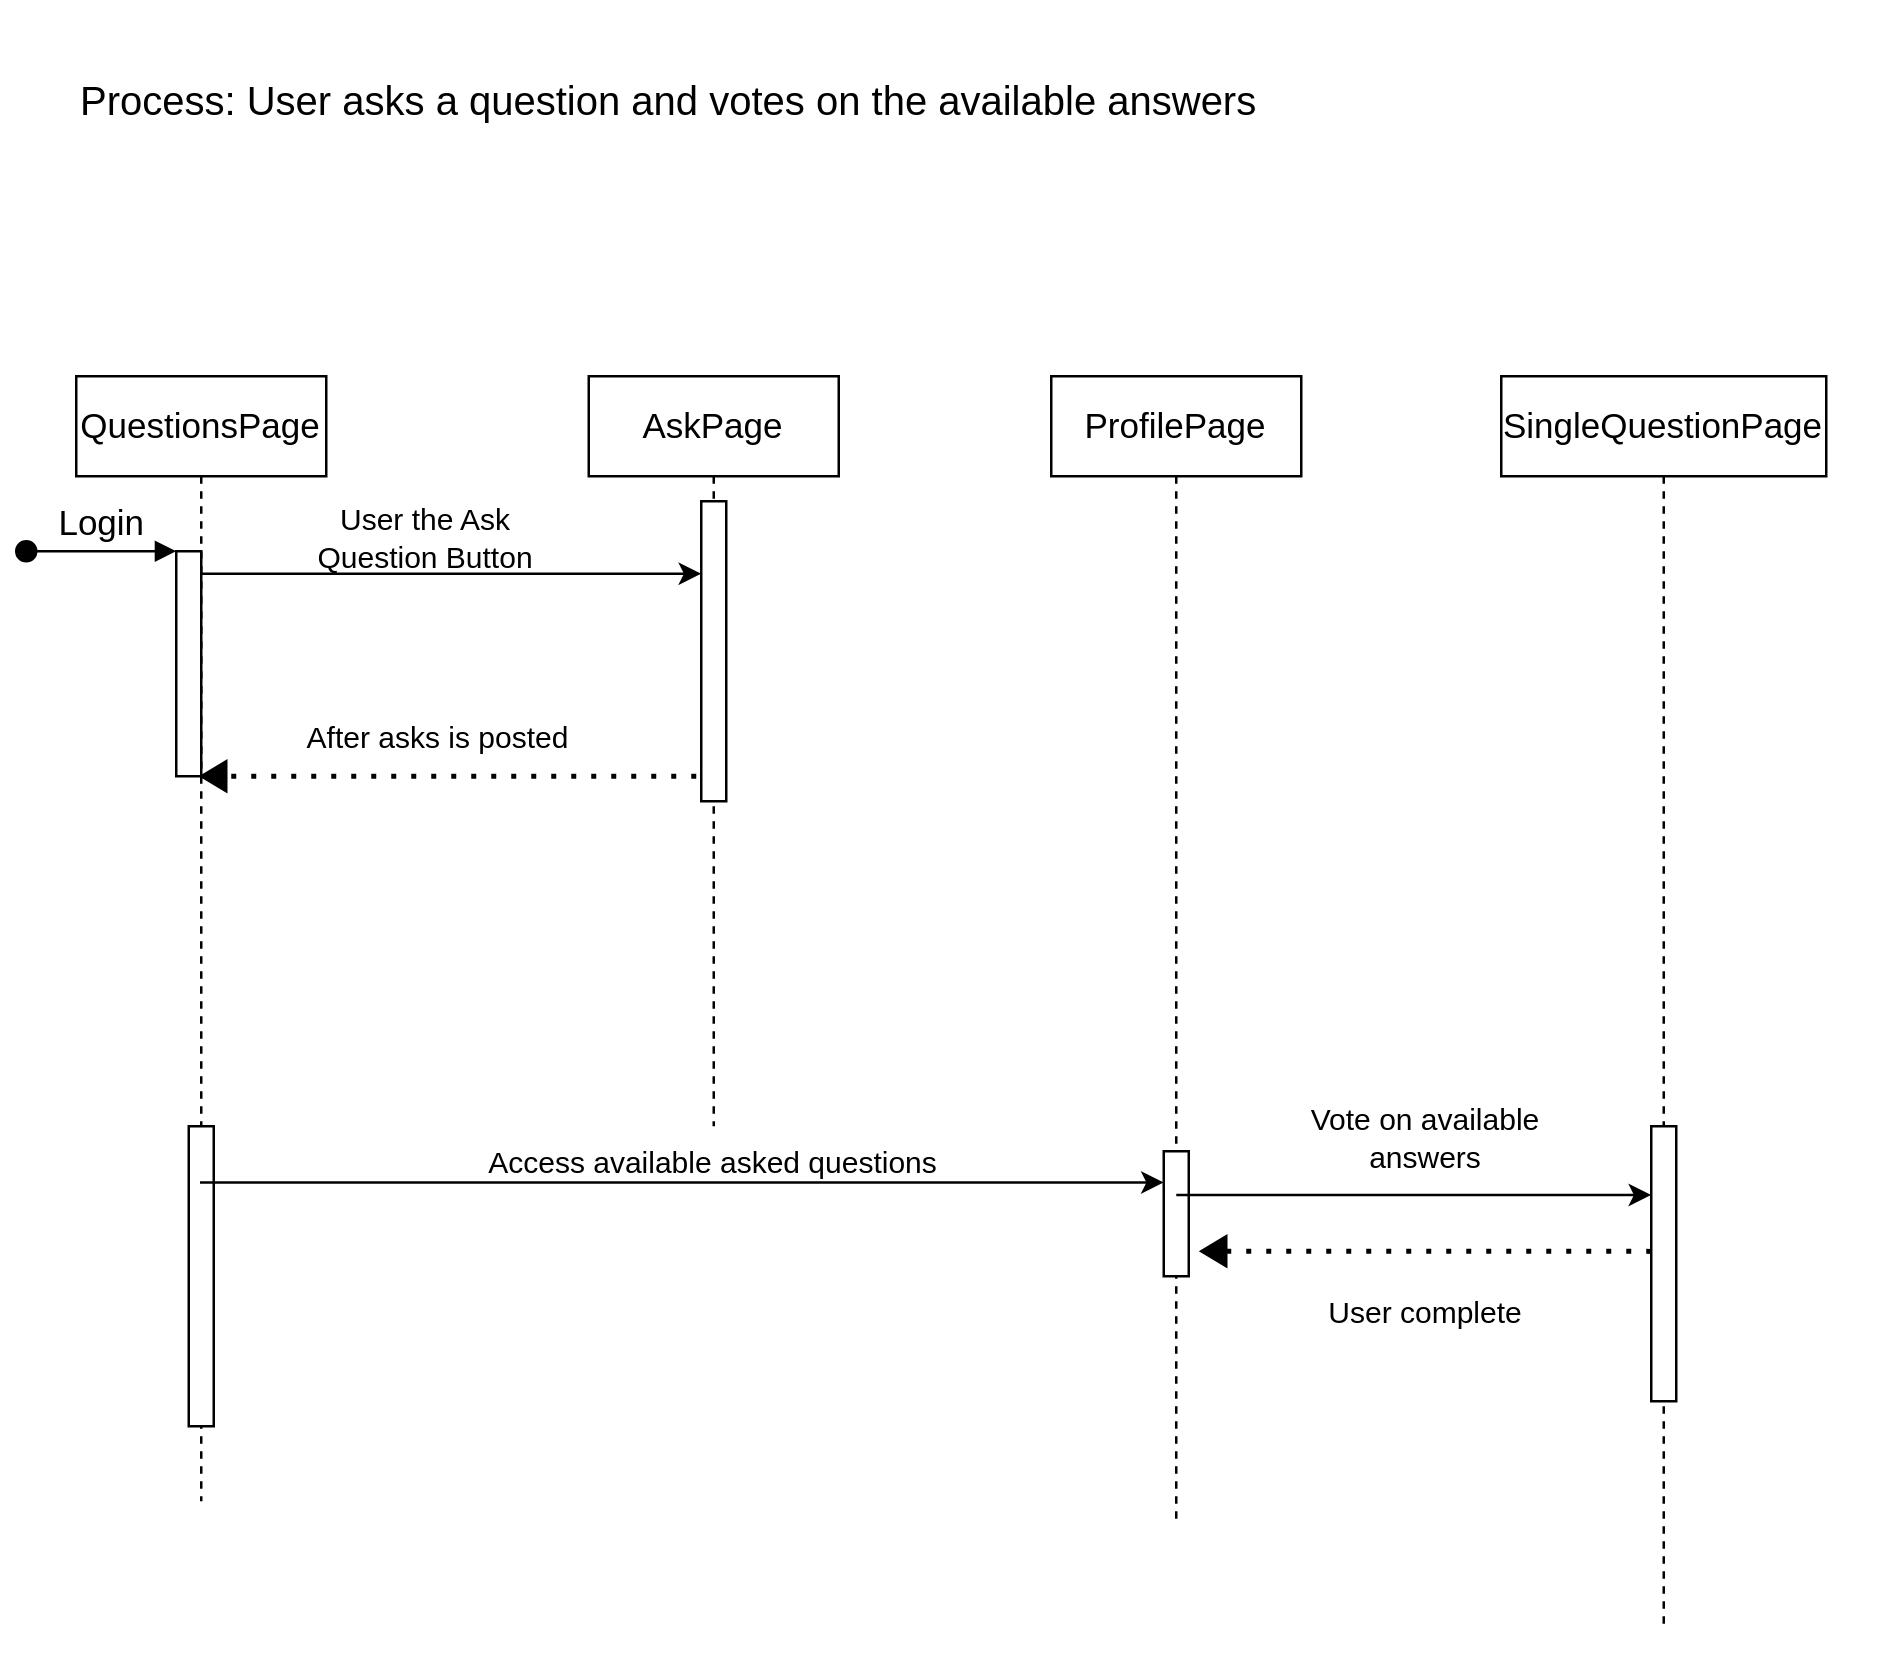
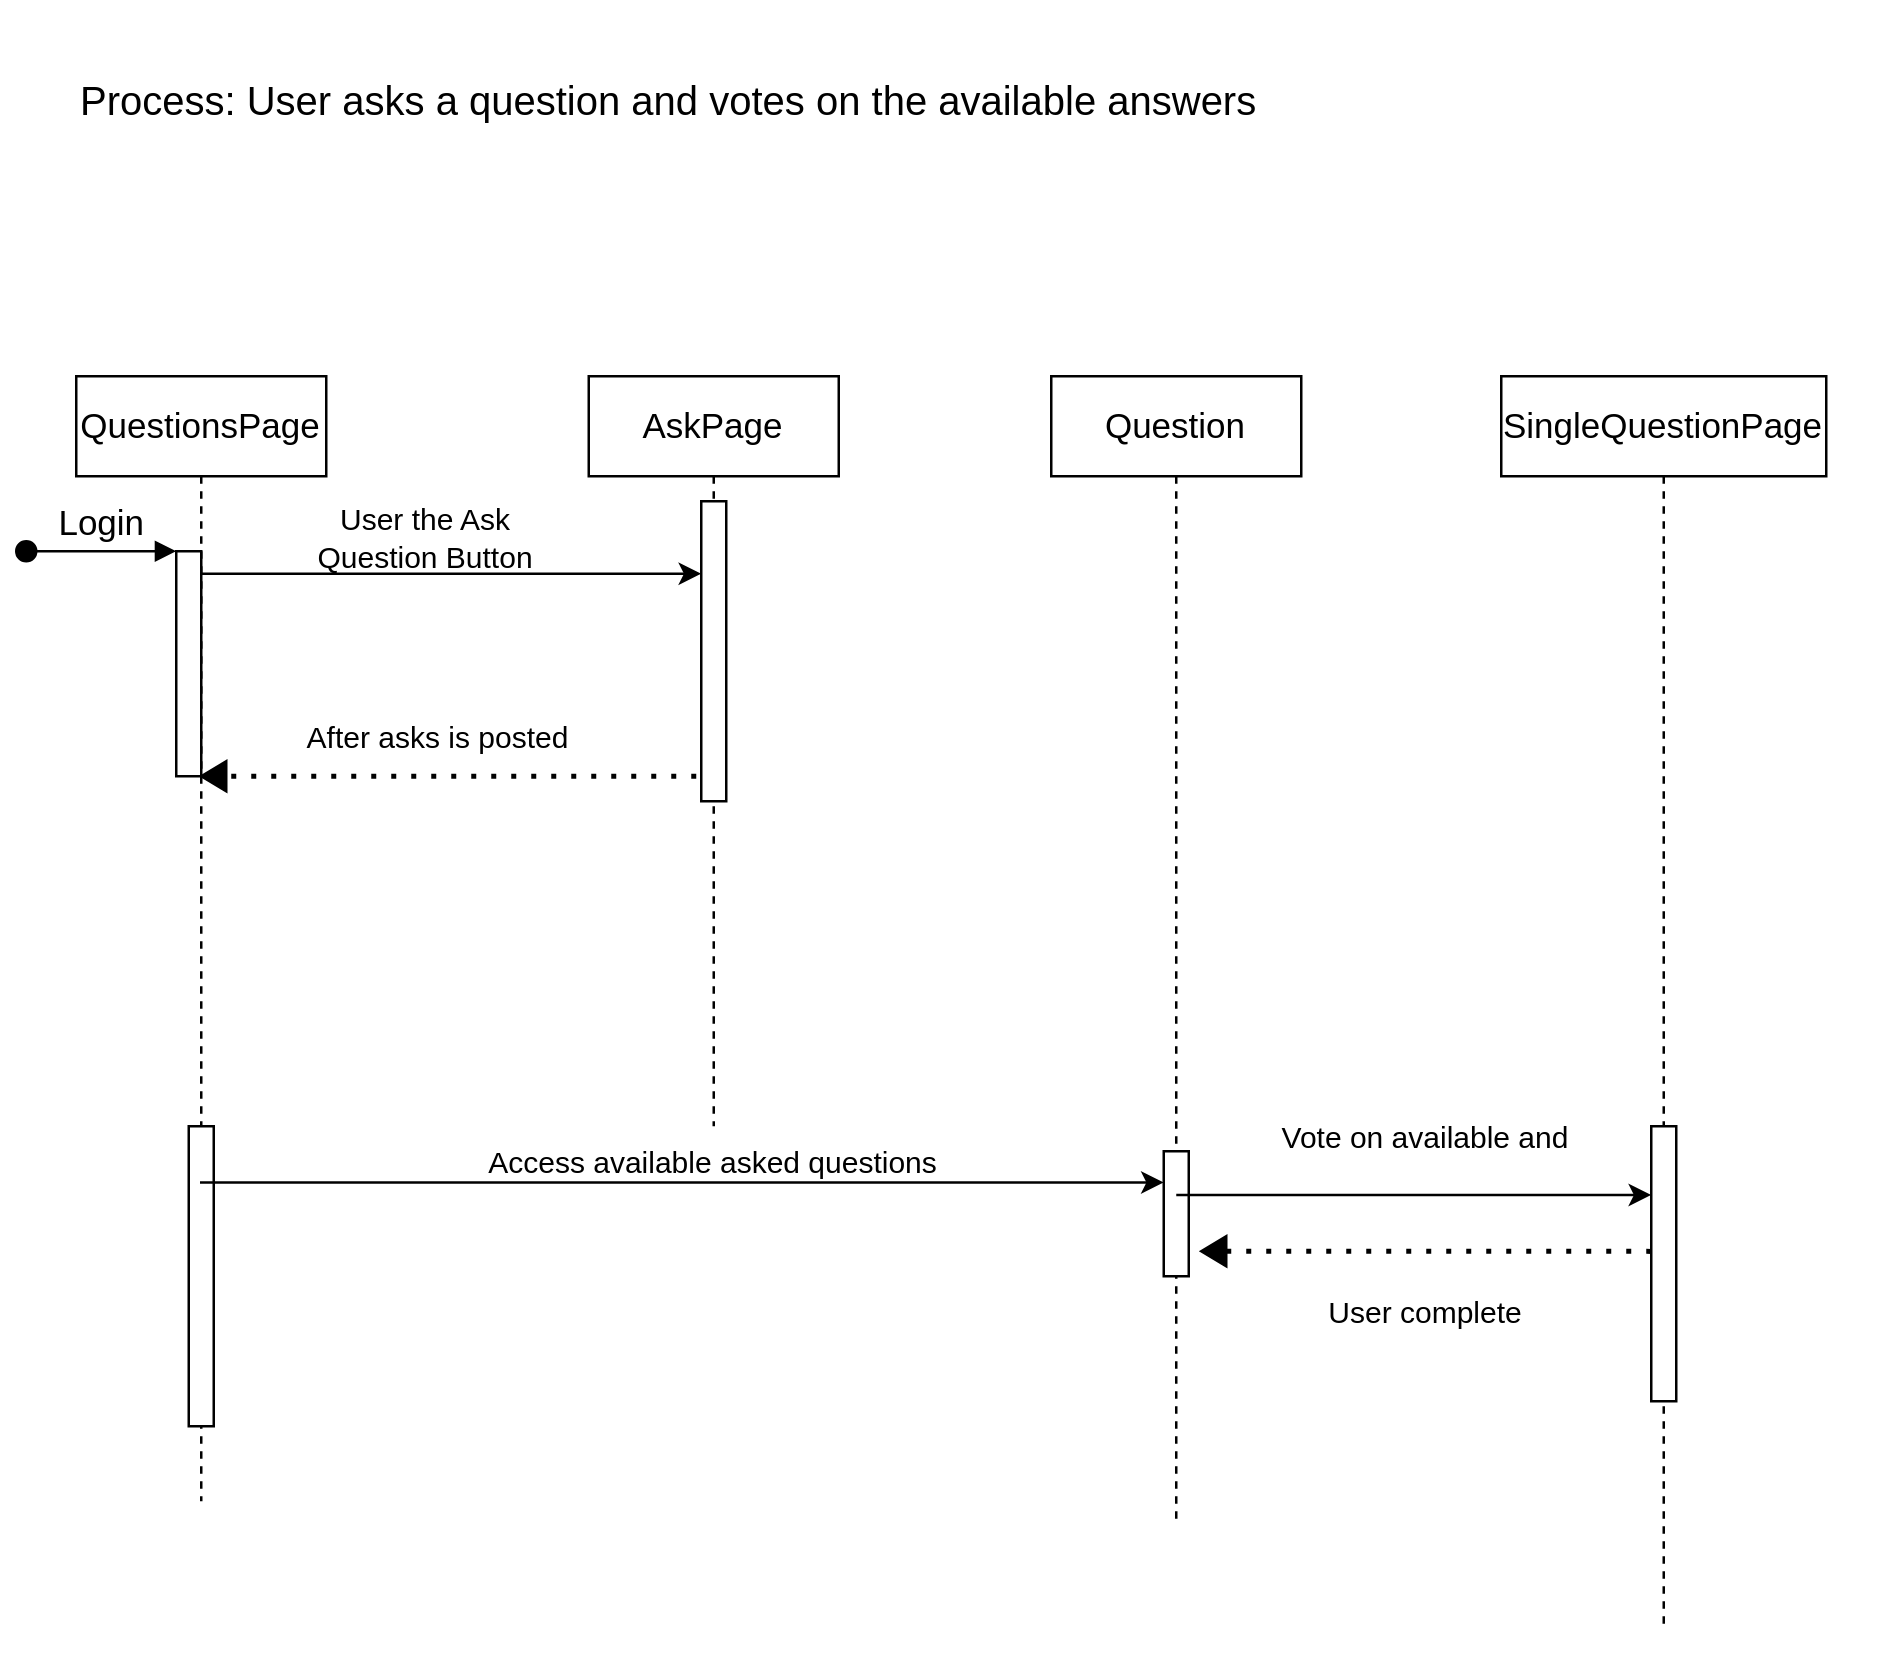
node "ProfilePage": label "ProfilePage" -> "Question"
node "Vote on available answers": label "Vote on available answers" -> "Vote on available and"
